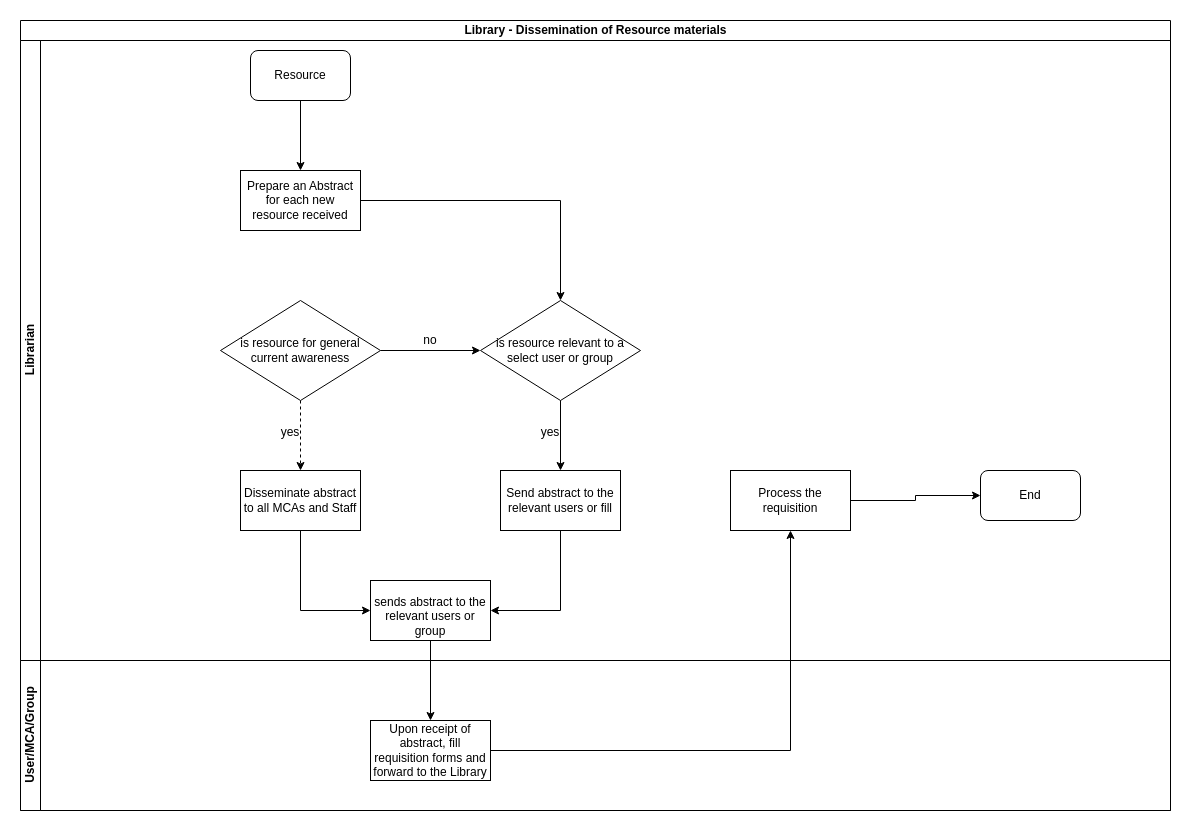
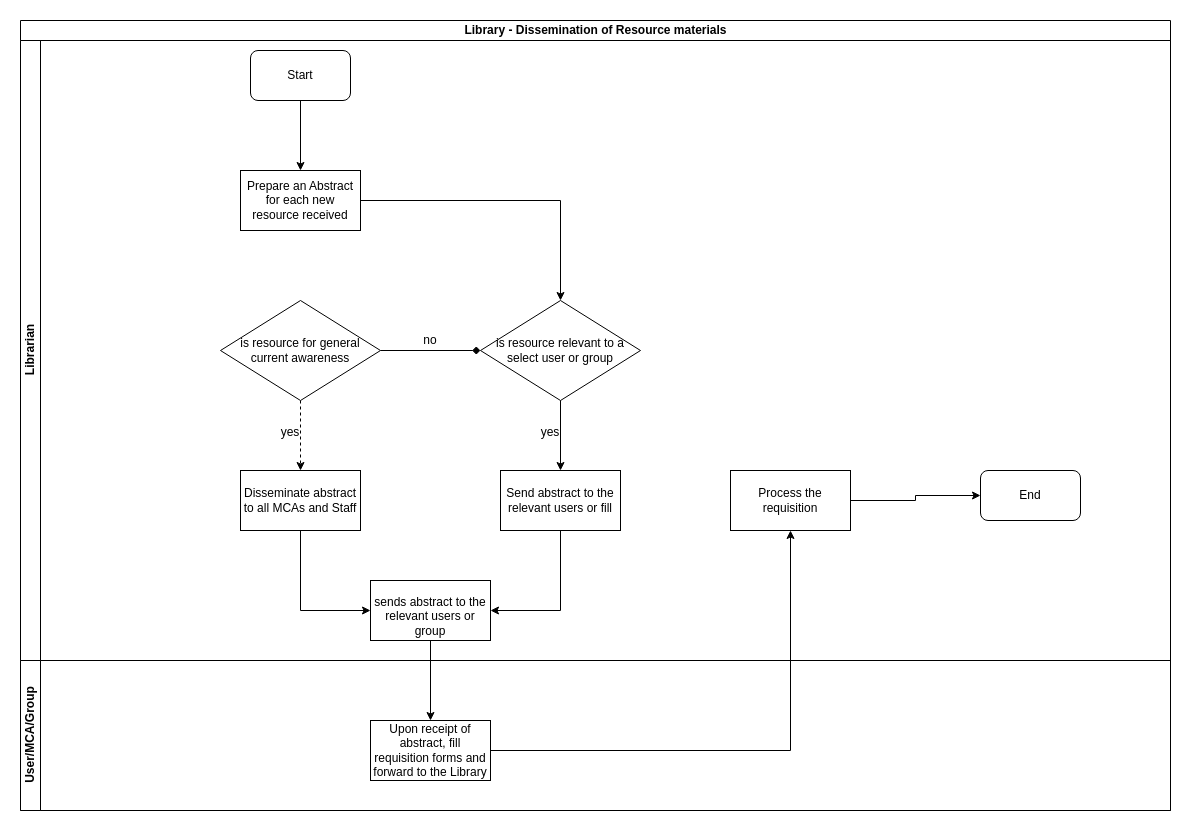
node "Resource": label "Resource" -> "Start"
edge "is resource for general current awareness" -> "is resource relevant to a select user or group": arrowhead classic -> diamond
